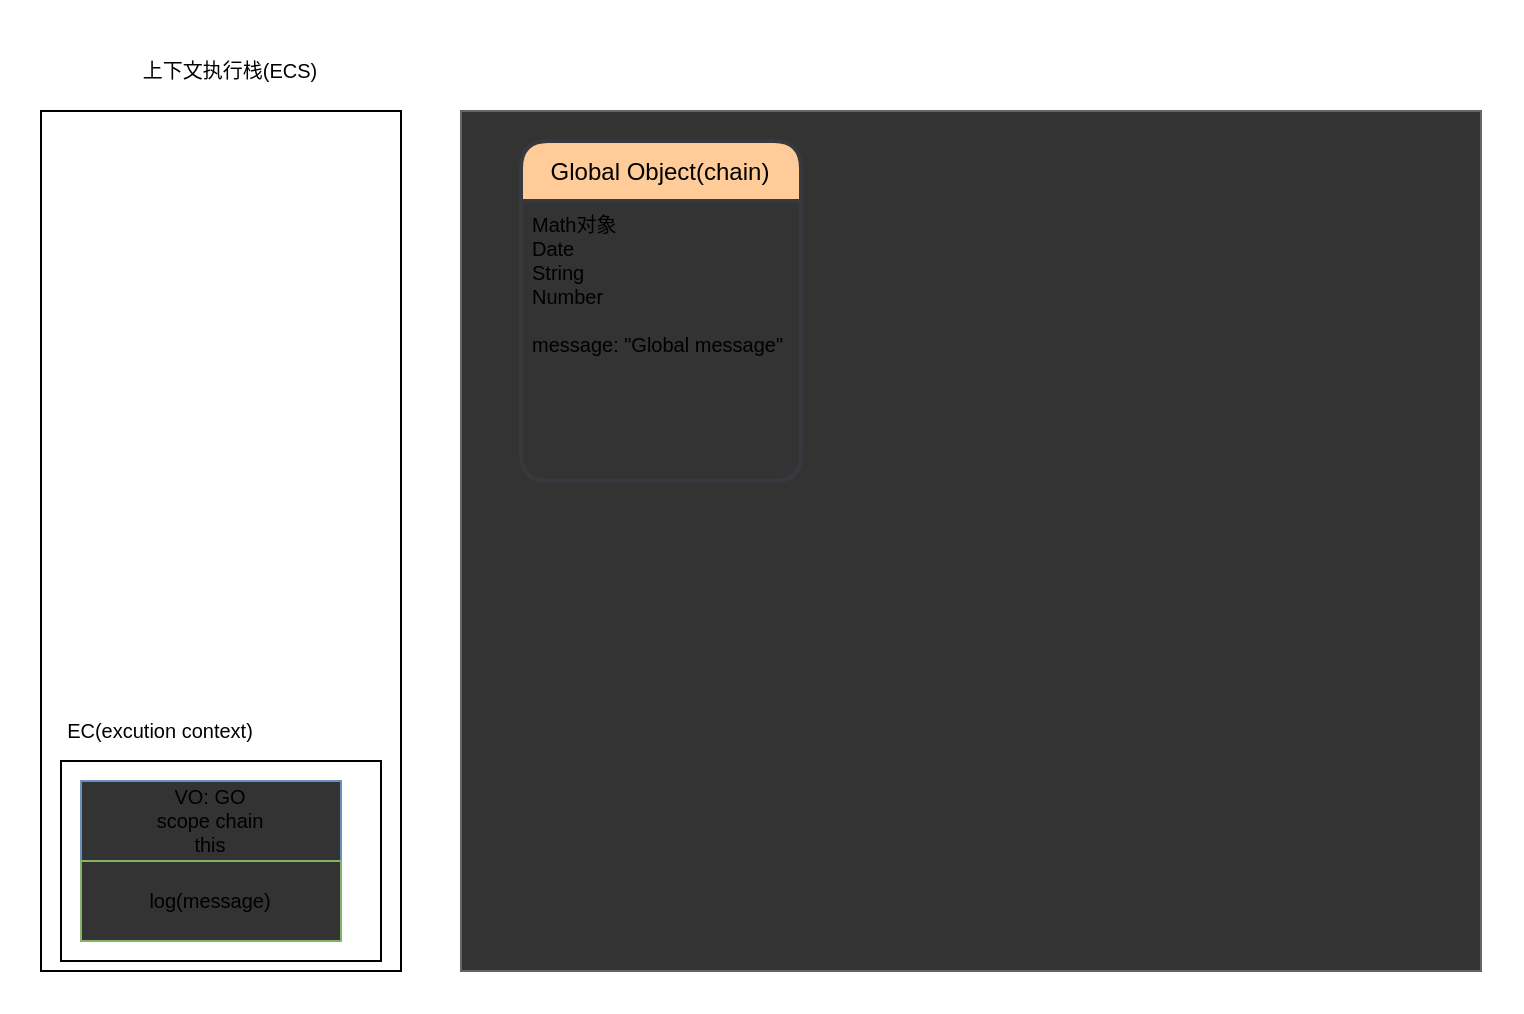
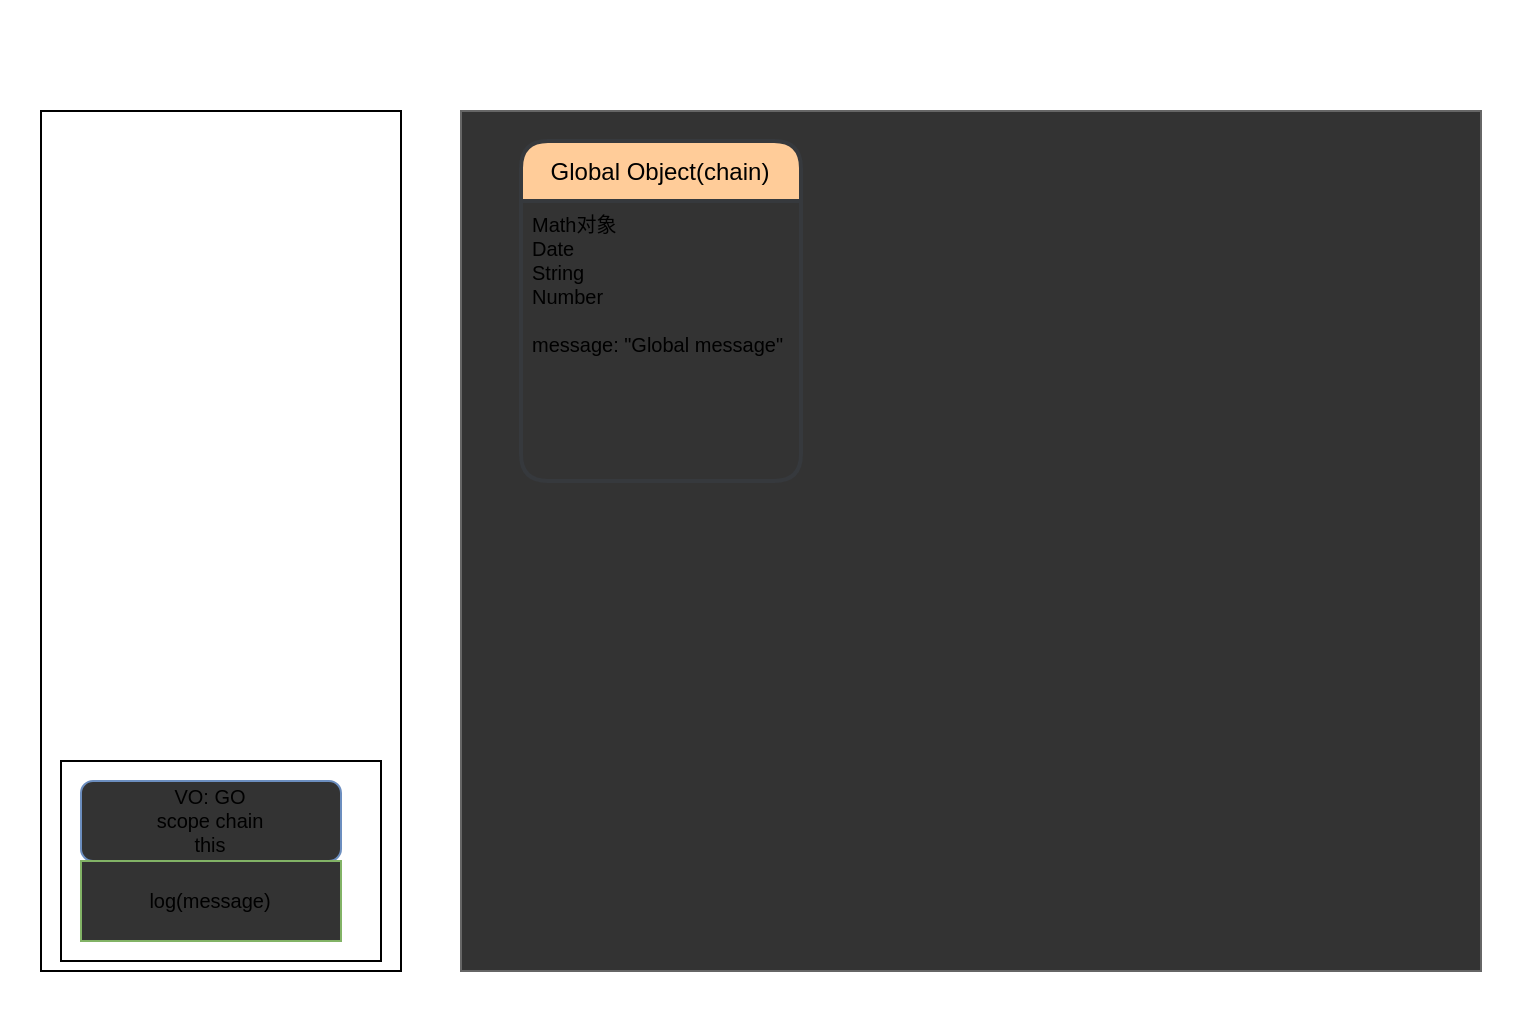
node "上下文执行栈(ECS)": removed
node "EC(excution context)": removed
node "VO: GO scope chain this": shape rectangle -> rounded rectangle
